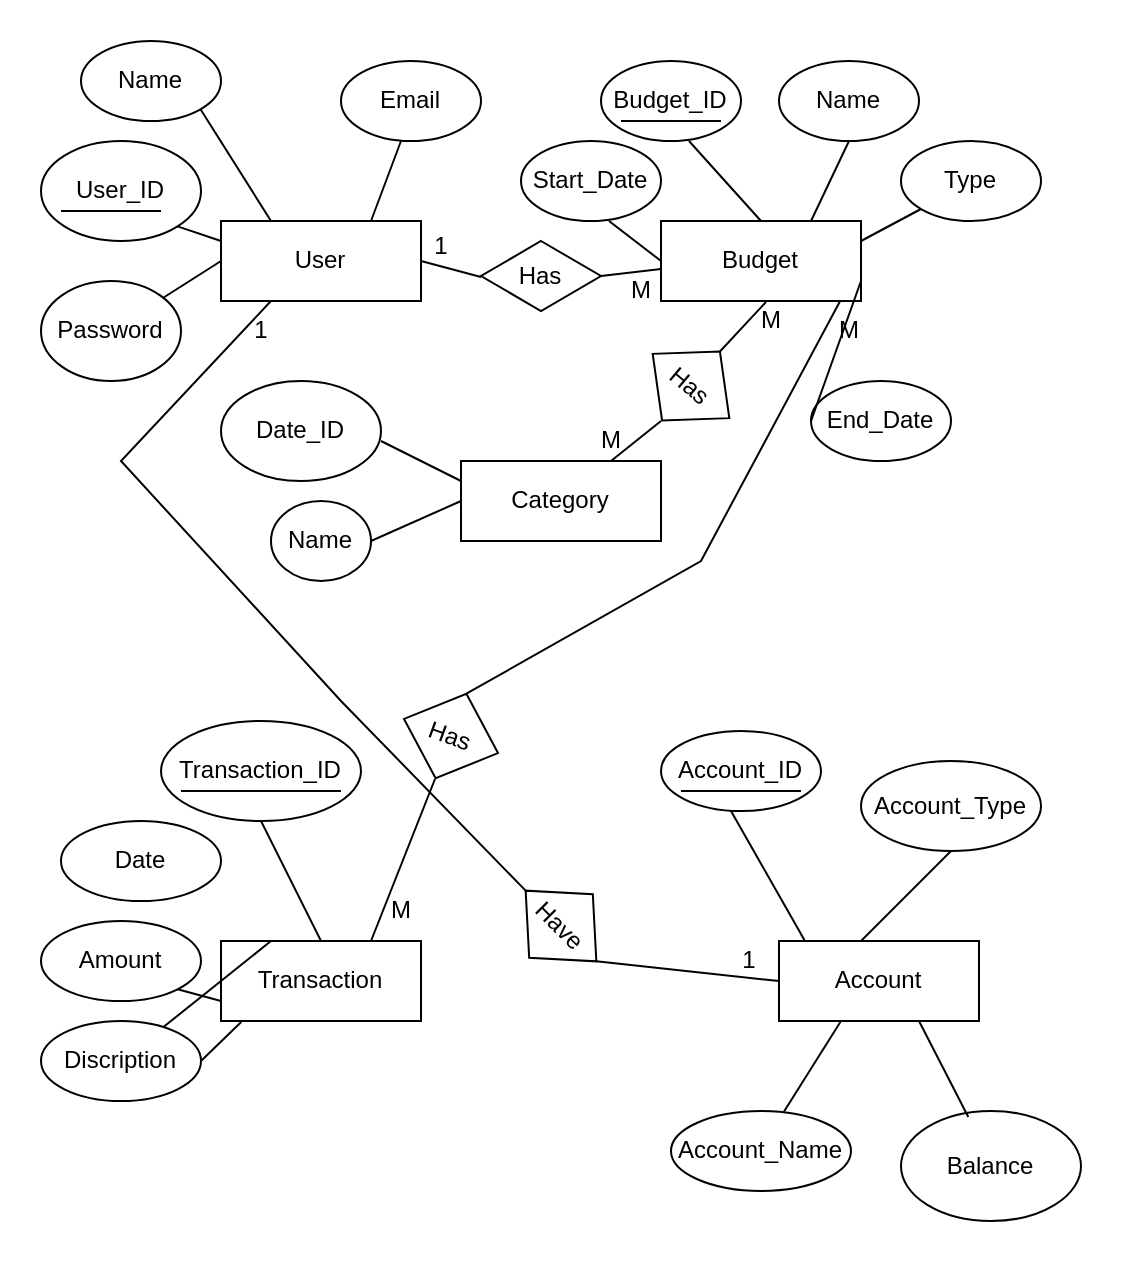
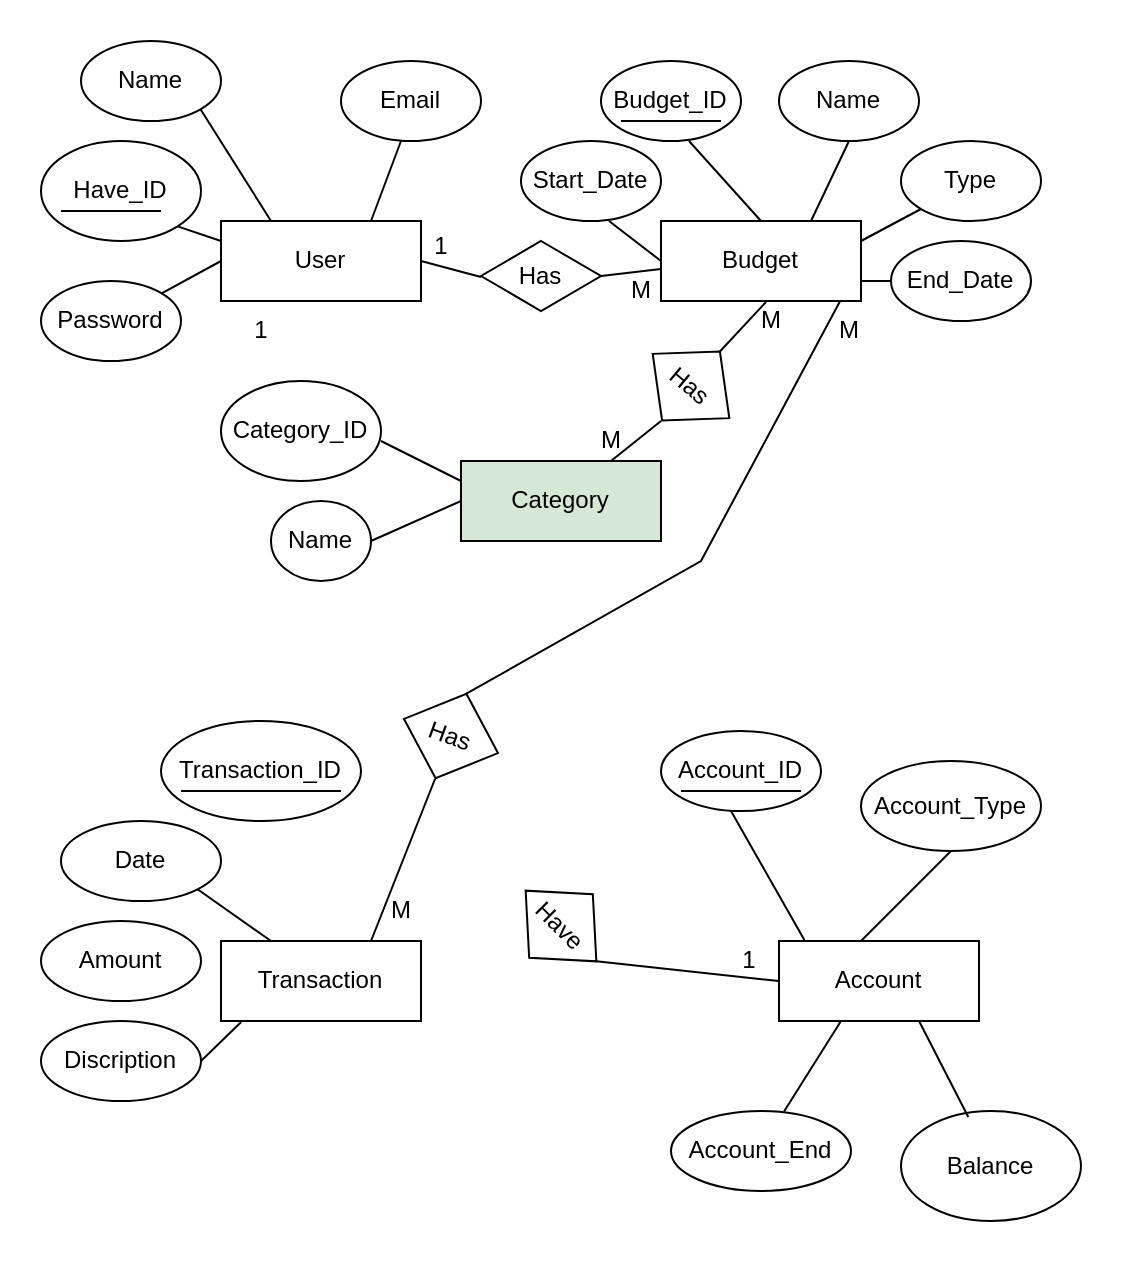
node "User_ID": label "User_ID" -> "Have_ID"
node "Password": size 140x100 -> 140x80
node "End_Date": moved (881, 421) -> (961, 281)
node "Date_ID": label "Date_ID" -> "Category_ID"
node "Category": fillcolor #ffffff -> #d5e8d4
edge "User" -- "Have": removed
edge "Transaction_ID" -- "Transaction": removed
edge "Transaction" -- "Discription": now "Transaction" -- "Date"
edge "Amount" -- "Transaction": removed
node "Account_Name": label "Account_Name" -> "Account_End"
